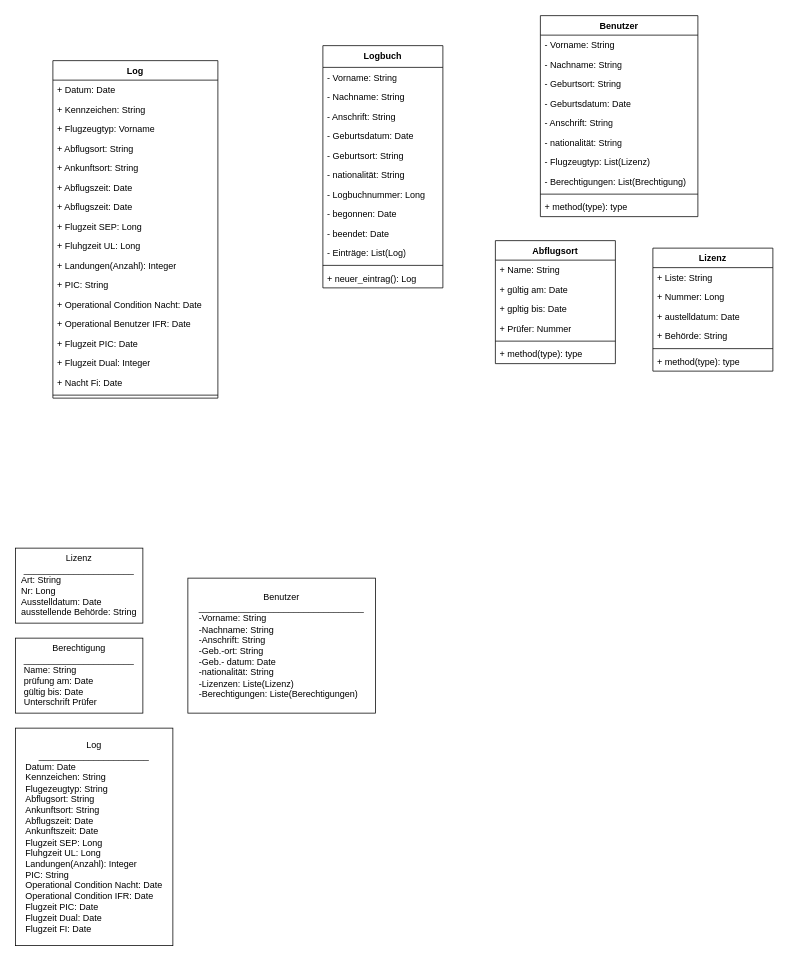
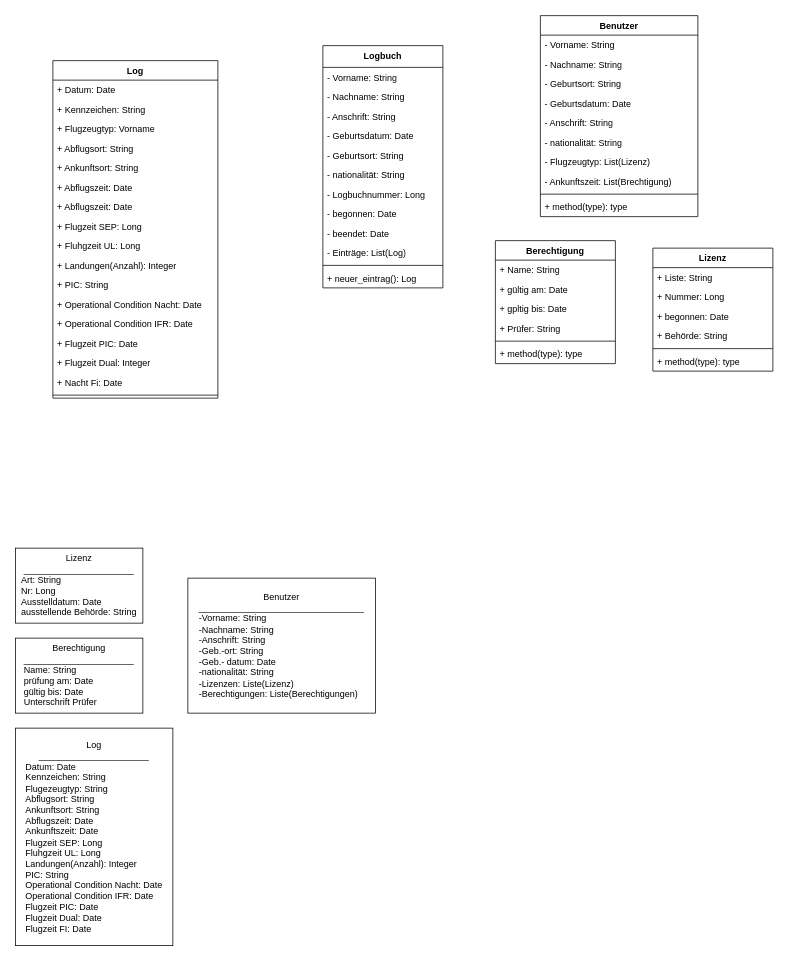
node "- Berechtigungen: List(Brechtigung)": label "- Berechtigungen: List(Brechtigung)" -> "- Ankunftszeit: List(Brechtigung)"
node "Abflugsort": label "Abflugsort" -> "Berechtigung"
node "+ austelldatum: Date": label "+ austelldatum: Date" -> "+ begonnen: Date"
node "+ Operational Benutzer IFR: Date": label "+ Operational Benutzer IFR: Date" -> "+ Operational Condition IFR: Date"
node "+ Prüfer: Nummer": label "+ Prüfer: Nummer" -> "+ Prüfer: String"
